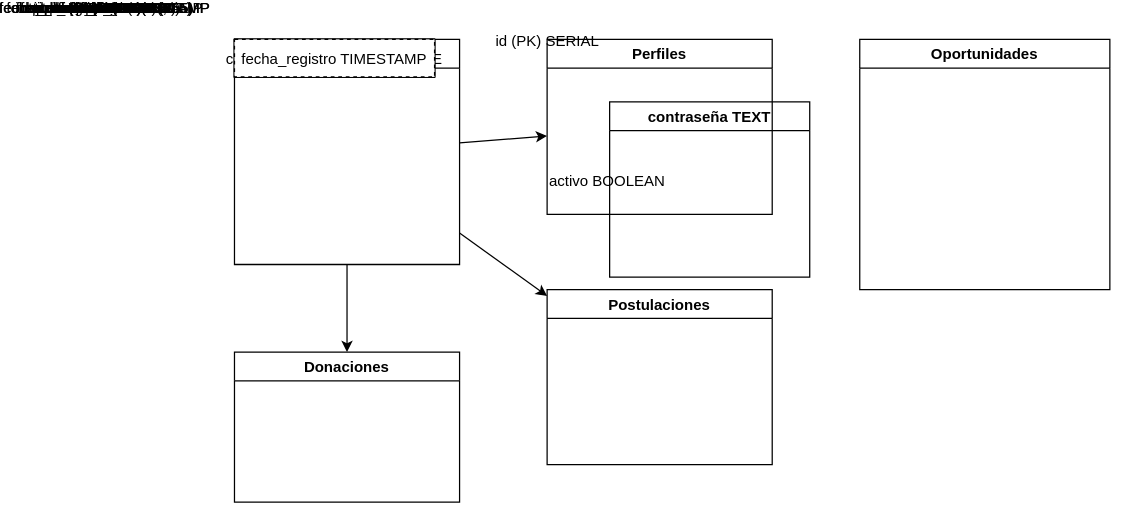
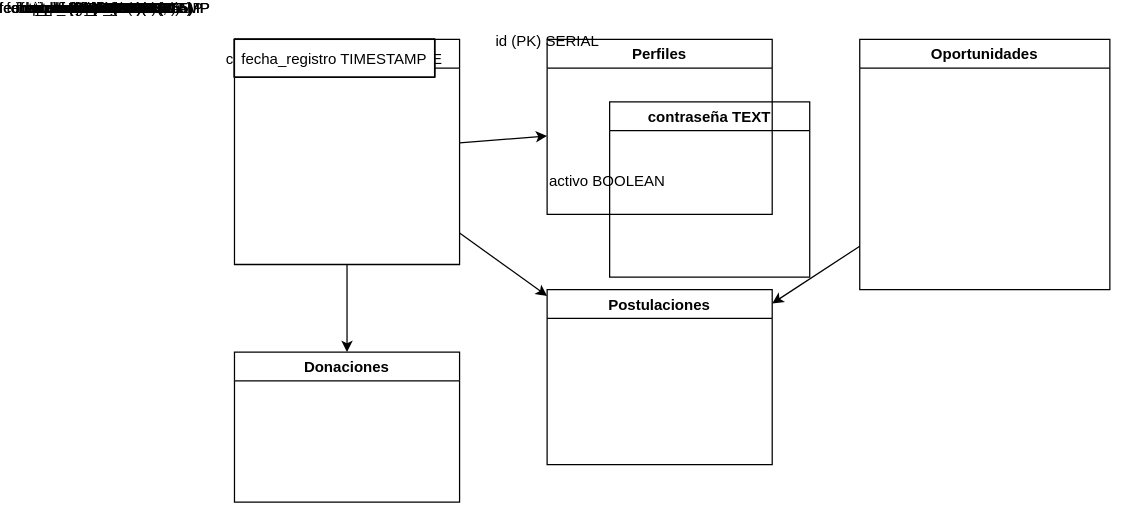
node "fecha_registro TIMESTAMP": style dashed -> solid
edge "Oportunidades" -> "Postulaciones": added
